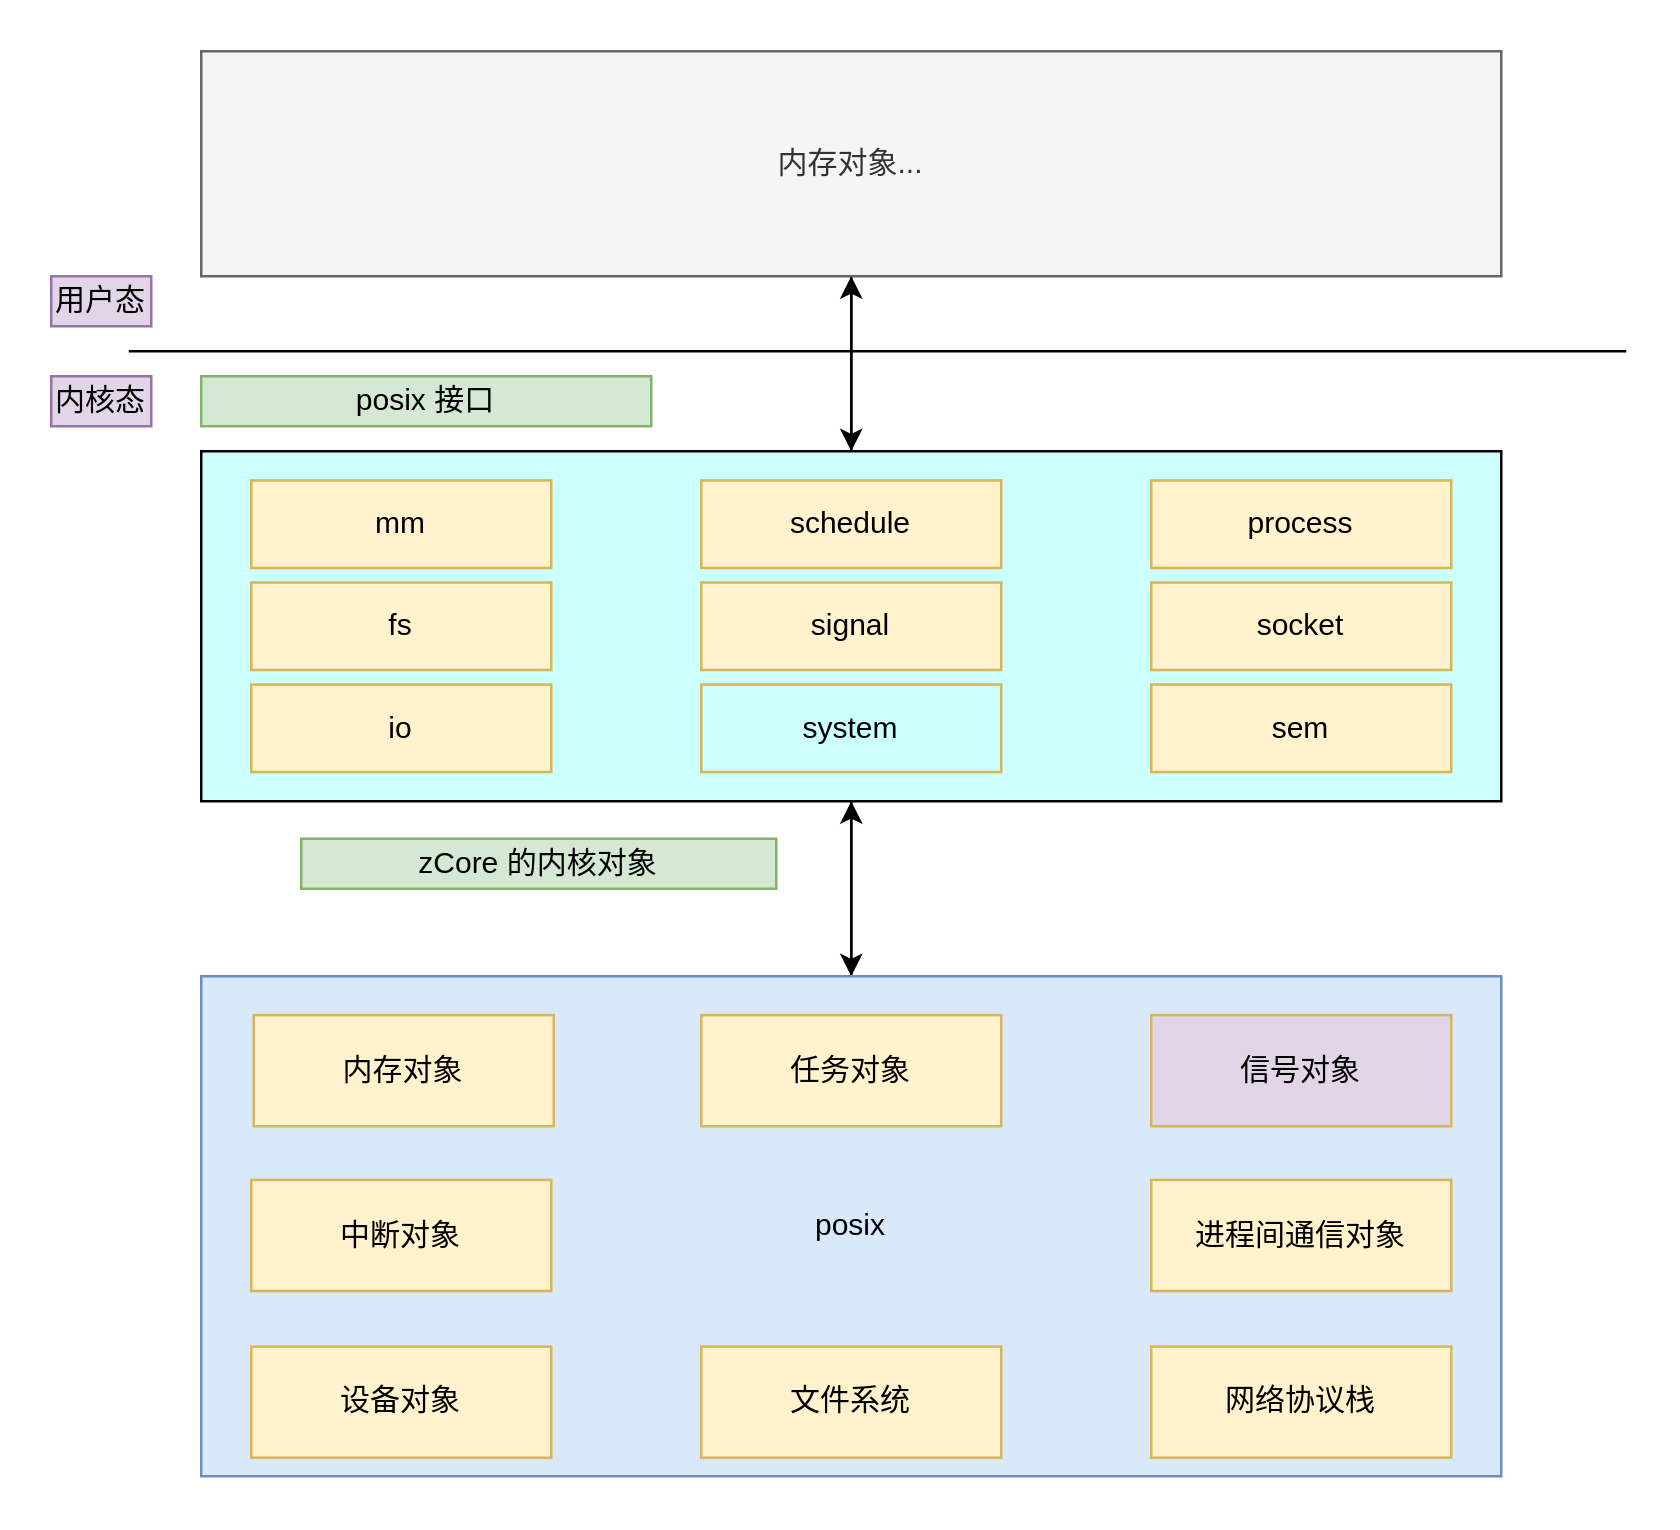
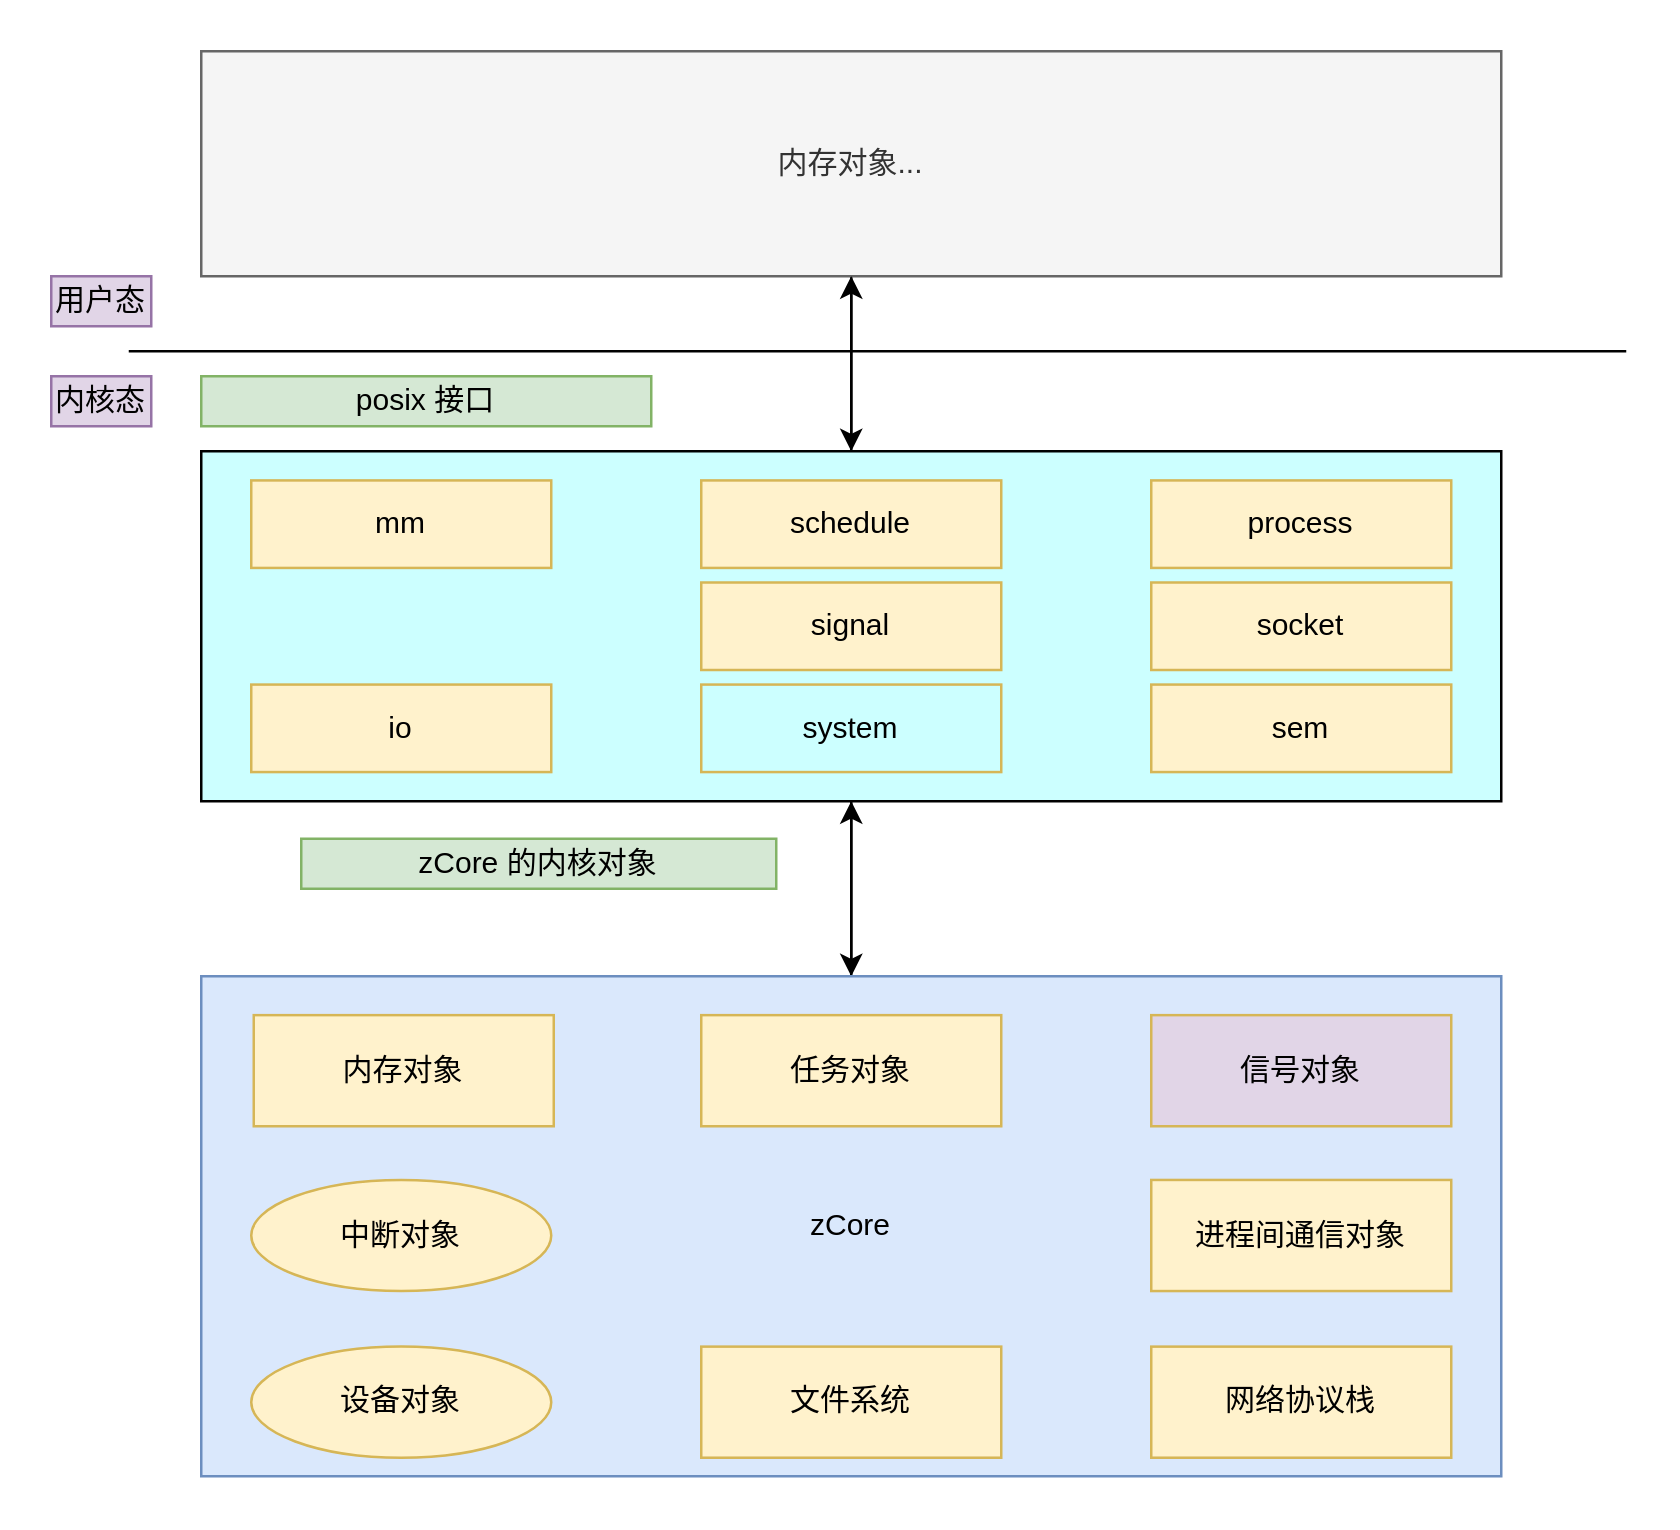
node "fs": removed
node "posix": label "posix" -> "zCore"
node "中断对象": shape rectangle -> ellipse
node "设备对象": shape rectangle -> ellipse
